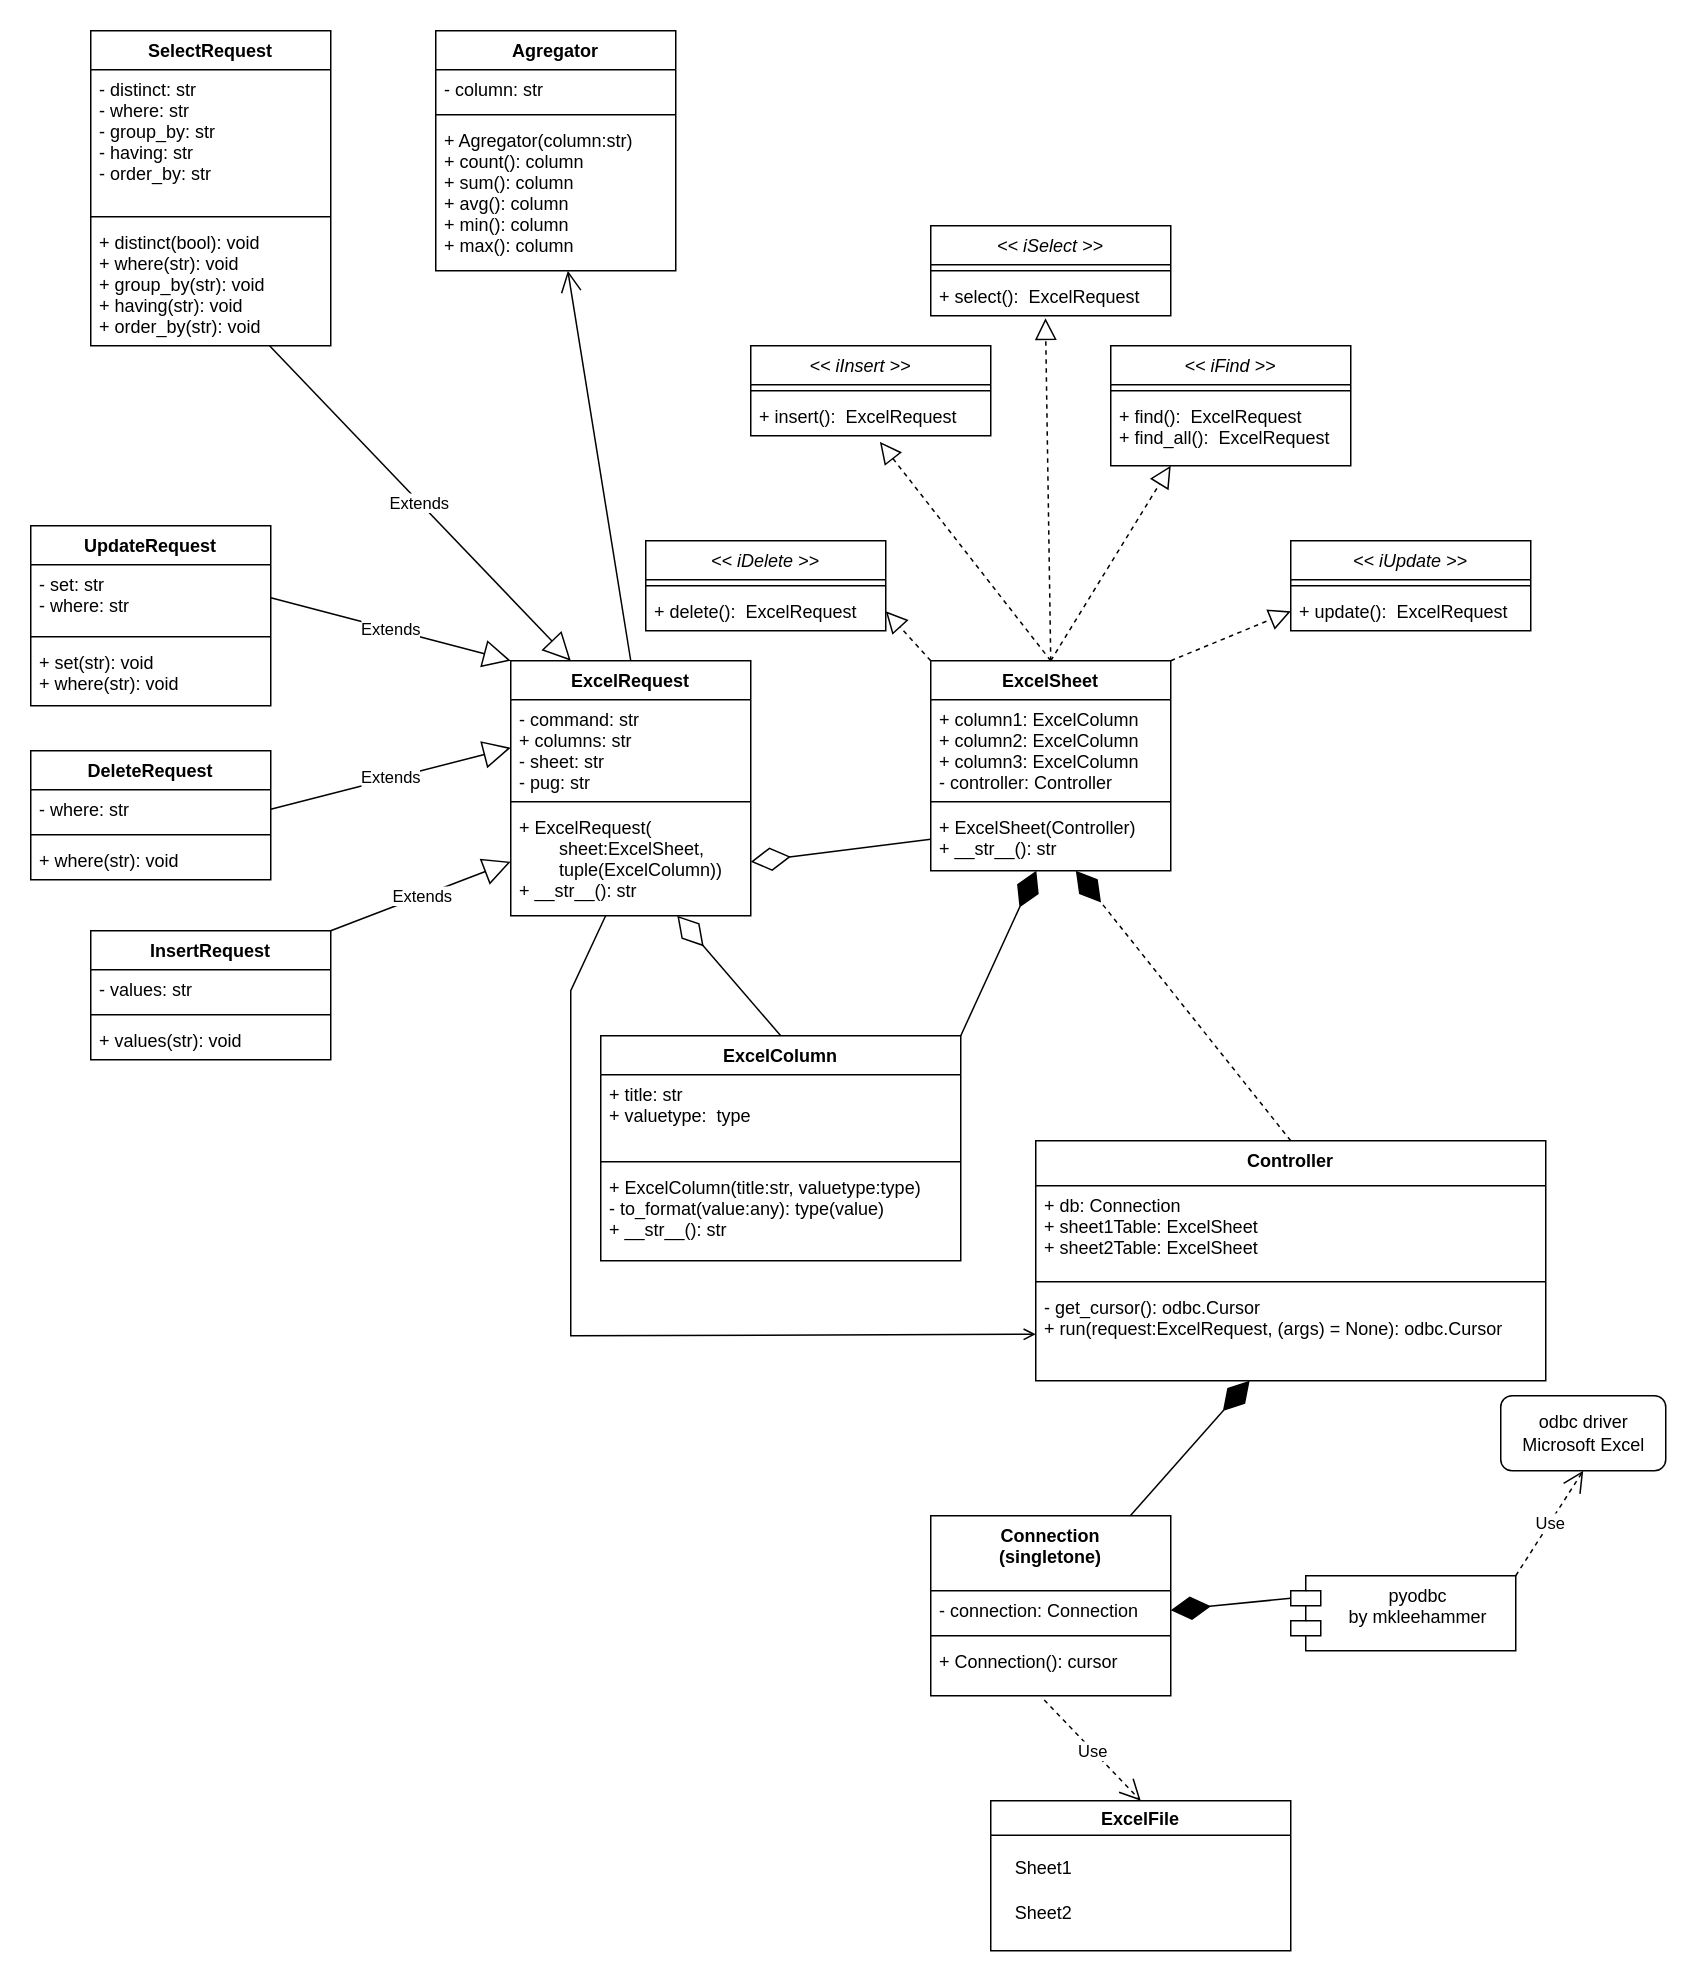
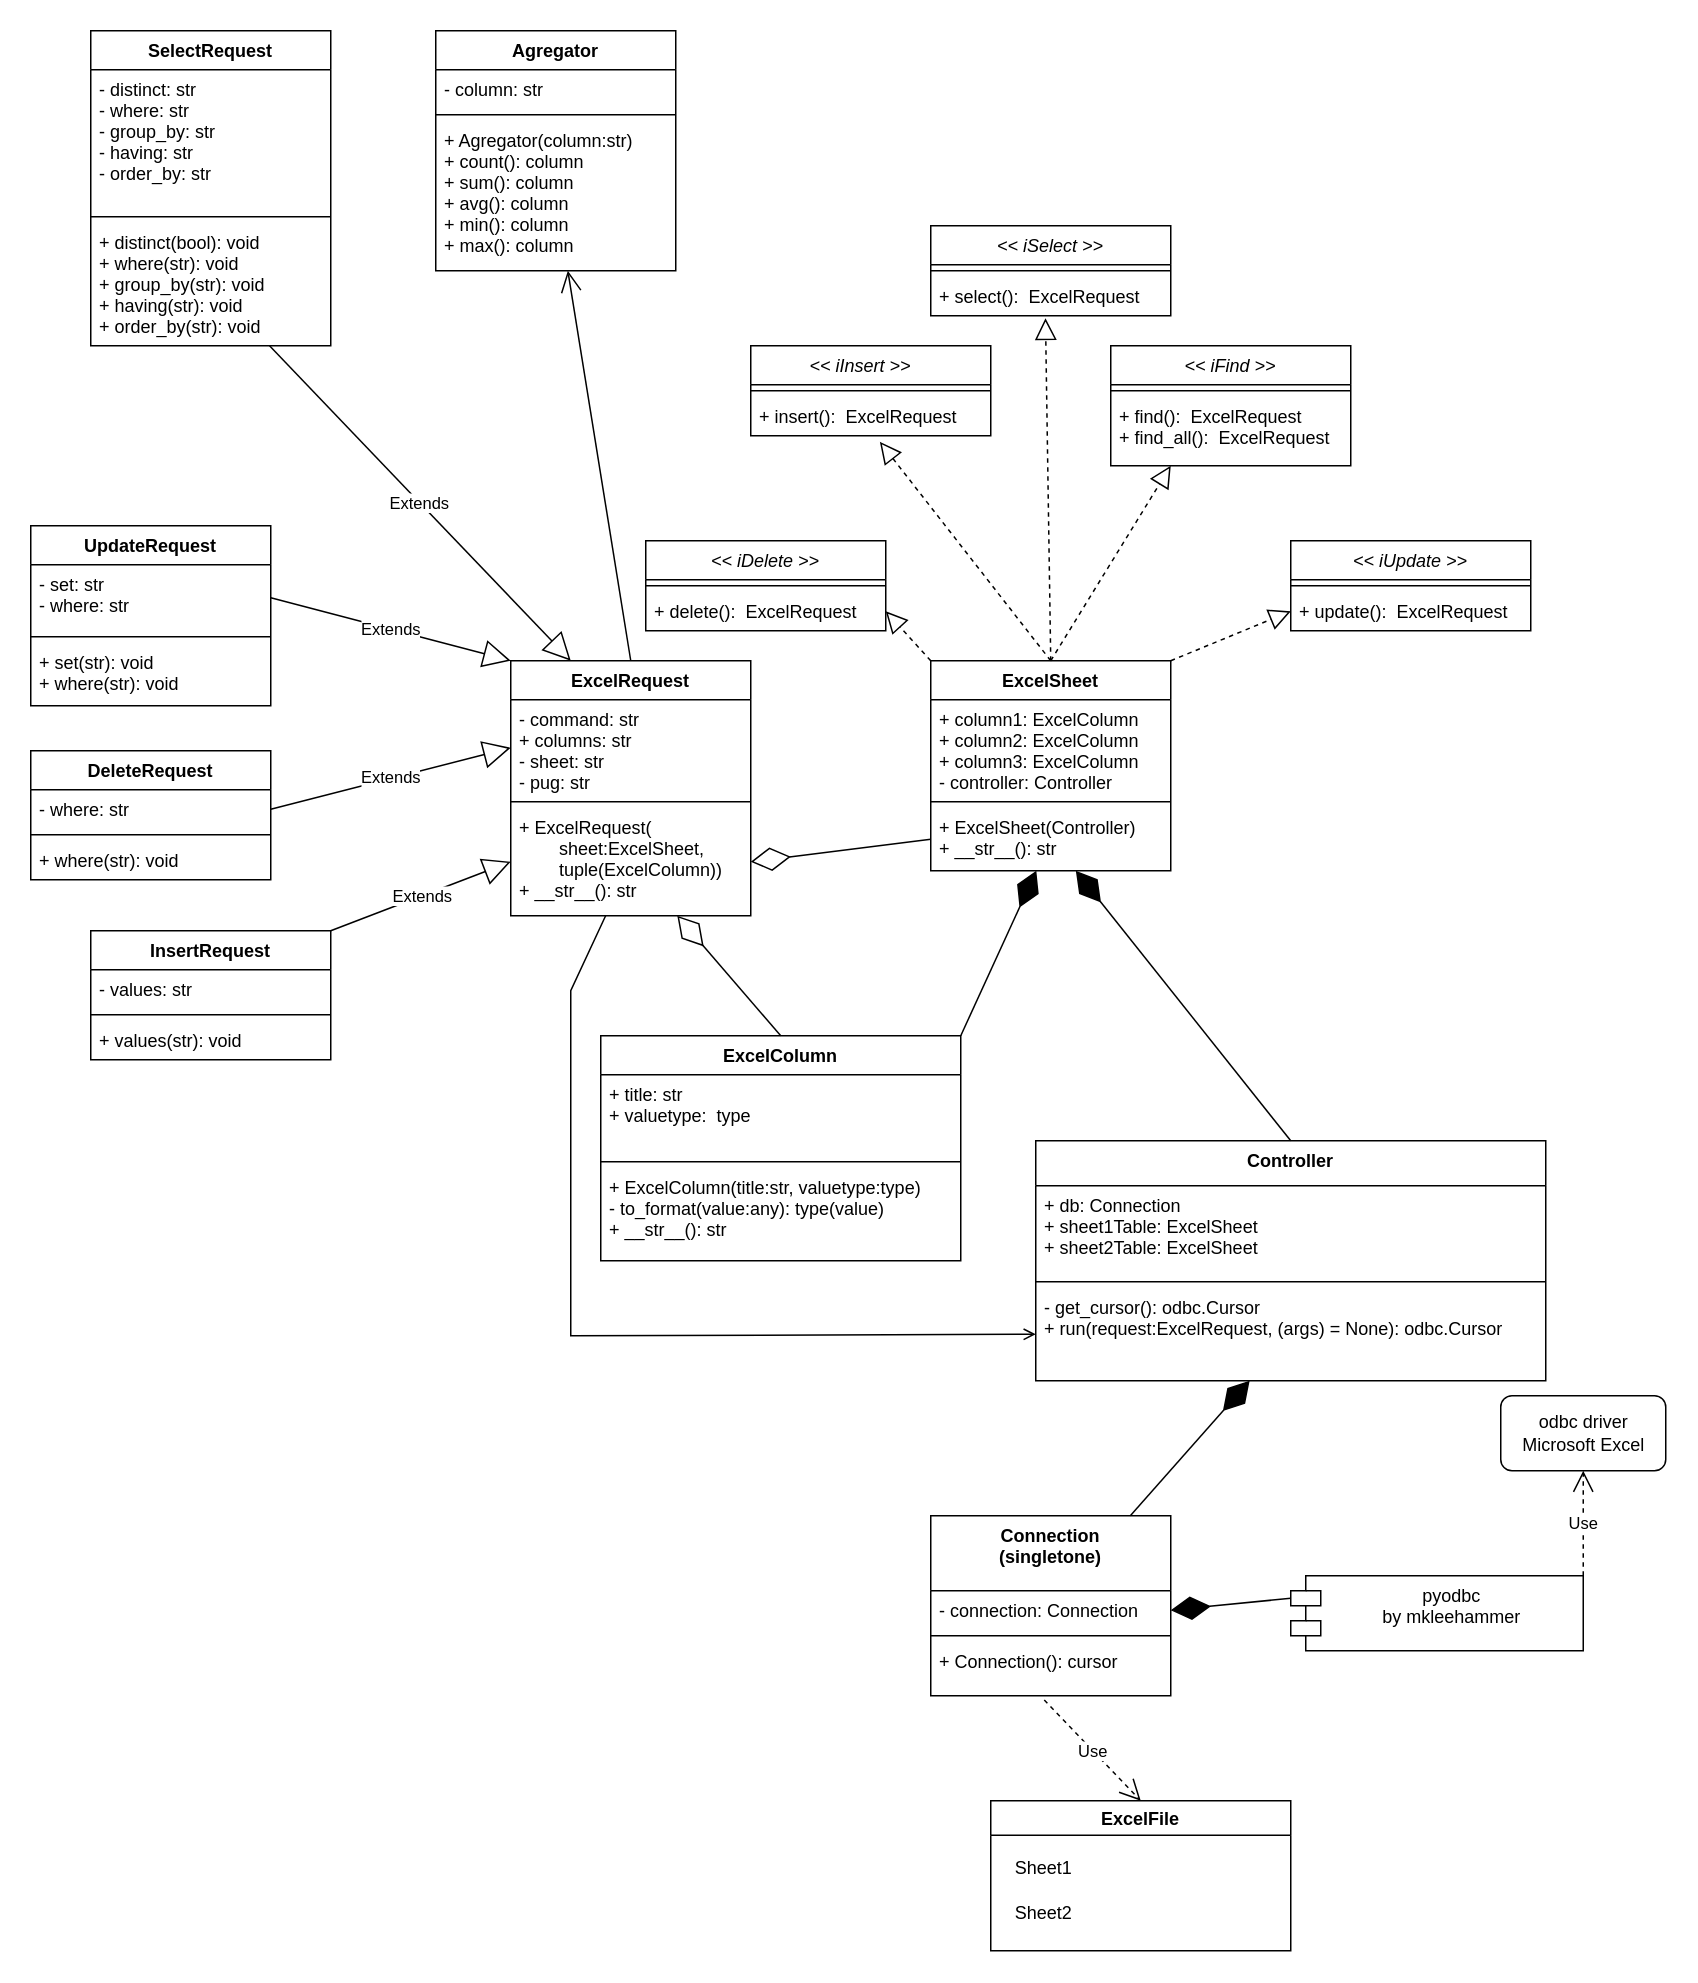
edge "Controller" -> "+ ExcelSheet(Controller) + __str__(): str": style dashed -> solid
node "pyodbc by mkleehammer": size 225x75 -> 293x75
